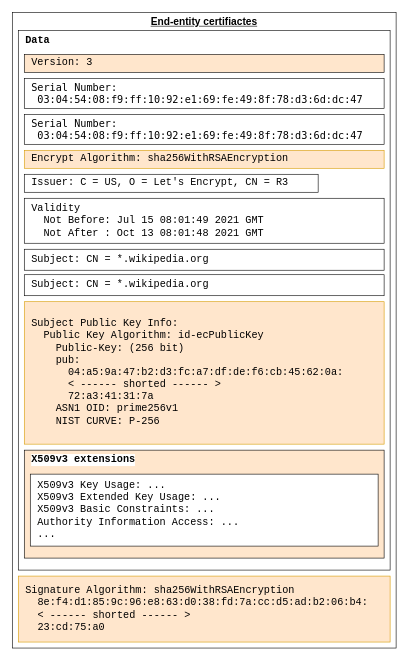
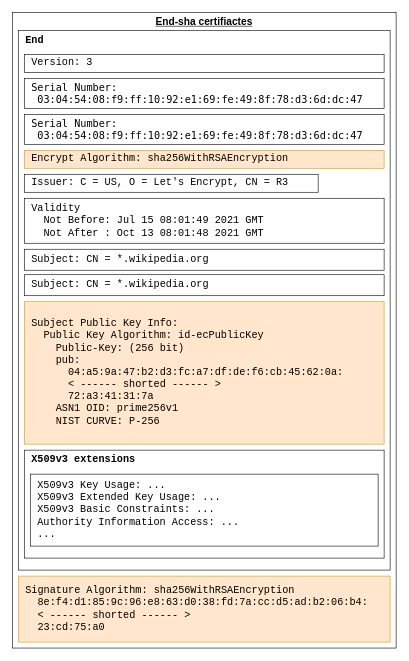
node "End-entity certifiactes": label "End-entity certifiactes" -> "End-sha certifiactes"
node "Data": label "Data" -> "End"
node "Version: 3": fillcolor #ffe6cc -> #ffffff
node "X509v3 extensions": fillcolor #ffe6cc -> #ffffff
